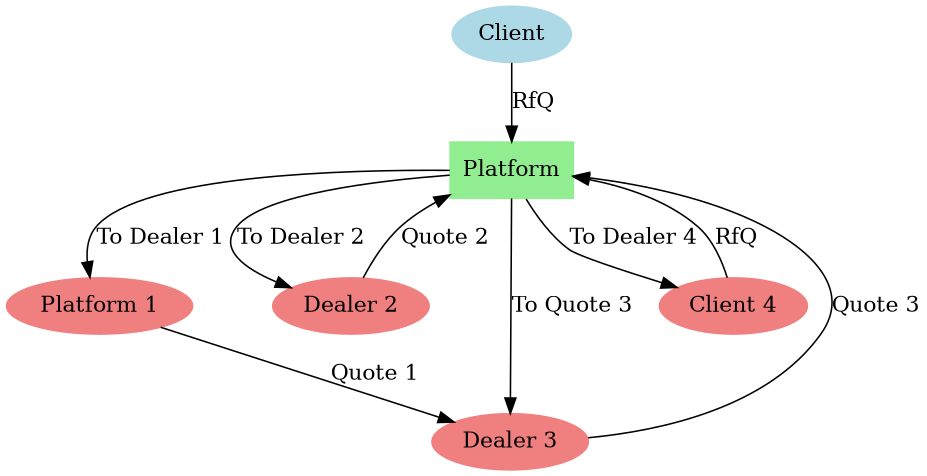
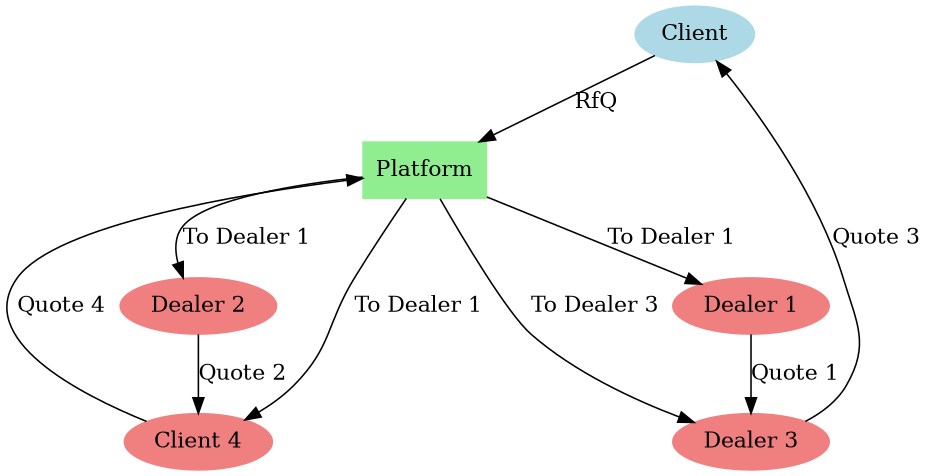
edge "Dealer 2" -> "Platform": now "Dealer 2" -> "Client 4"
edge "Platform" -> "Dealer 2": label "To Dealer 2" -> "To Dealer 1"
edge "Platform" -> "Client 4": label "To Dealer 4" -> "To Dealer 1"
edge "Client 4" -> "Platform": label "RfQ" -> "Quote 4"
node "Platform 1": label "Platform 1" -> "Dealer 1"
edge "Platform" -> "Dealer 3": label "To Quote 3" -> "To Dealer 3"
edge "Dealer 3" -> "Platform": now "Dealer 3" -> "Client"
